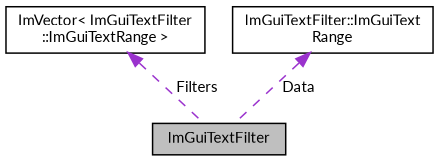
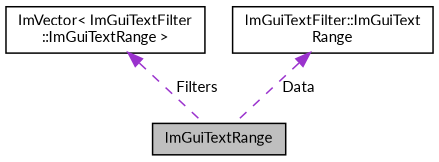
node "ImGuiTextFilter": label "ImGuiTextFilter" -> "ImGuiTextRange"
